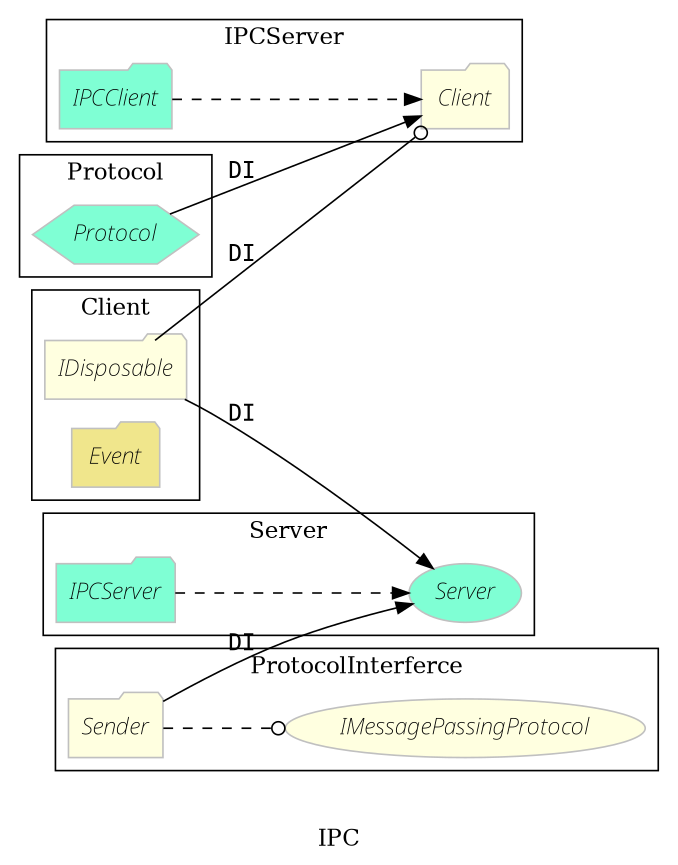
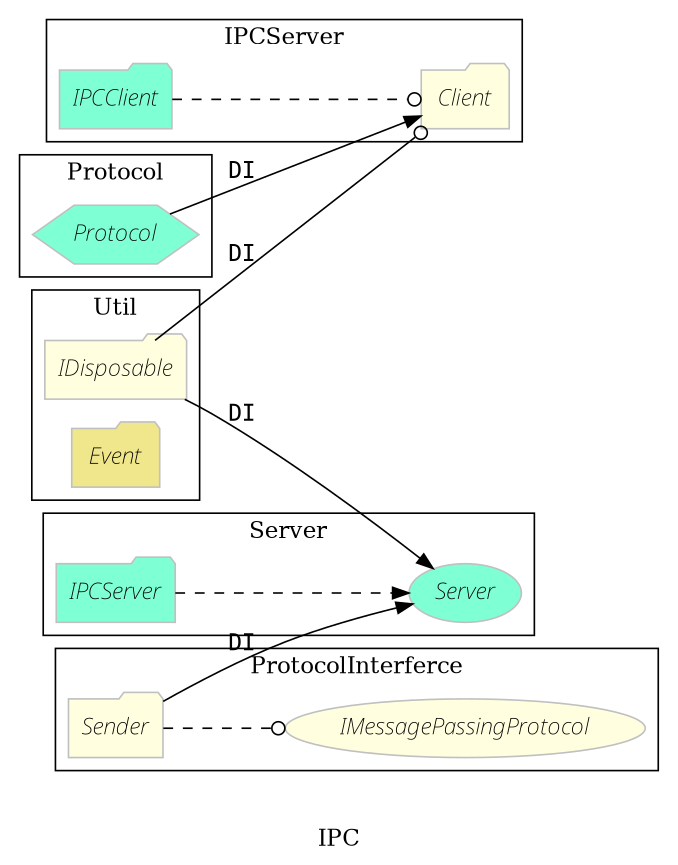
edge "IPCClient" -> "Client": arrowhead normal -> odot
cluster "Client": label "Client" -> "Util"
